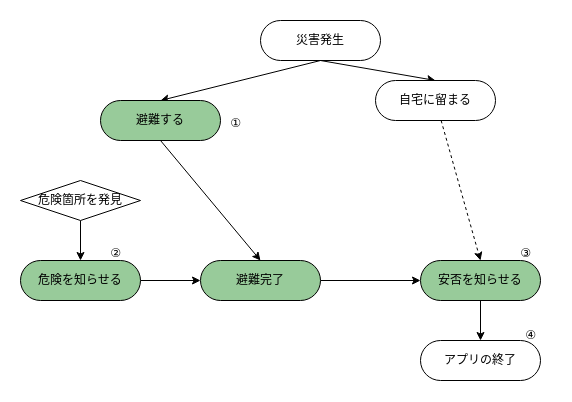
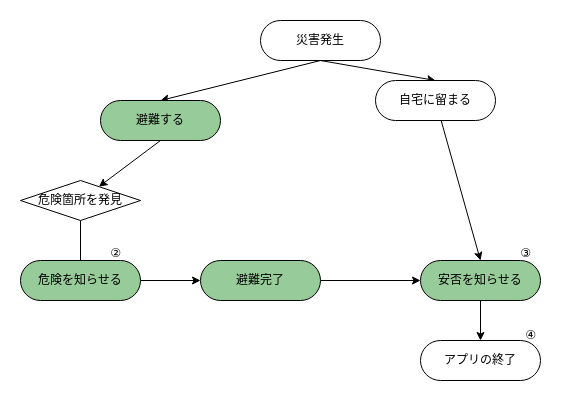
node "①": removed
edge "自宅に留まる" -> "安否を知らせる": style dashed -> solid
edge "避難する" -> "避難完了": now "避難する" -> "危険箇所を発見"
edge "危険箇所を発見" -> "危険を知らせる": arrowhead classic -> none
